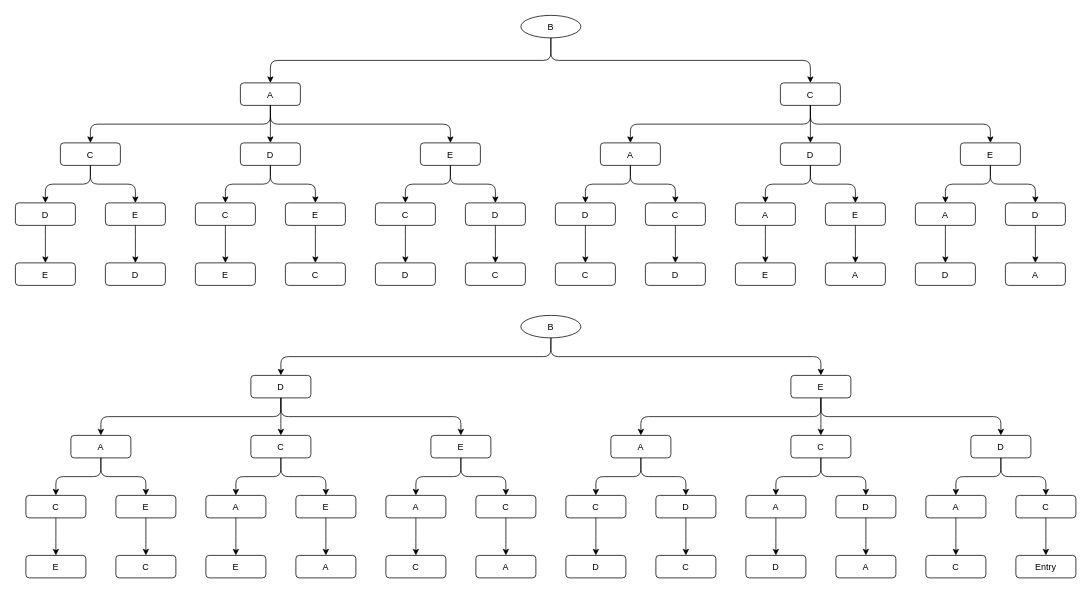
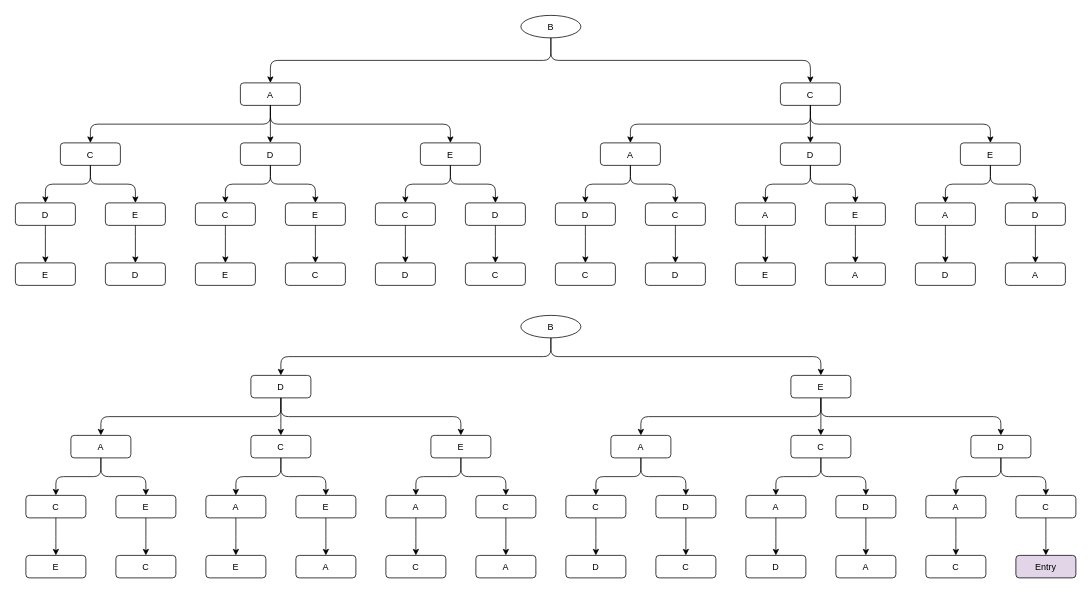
node "Entry": fillcolor #ffffff -> #e1d5e7
